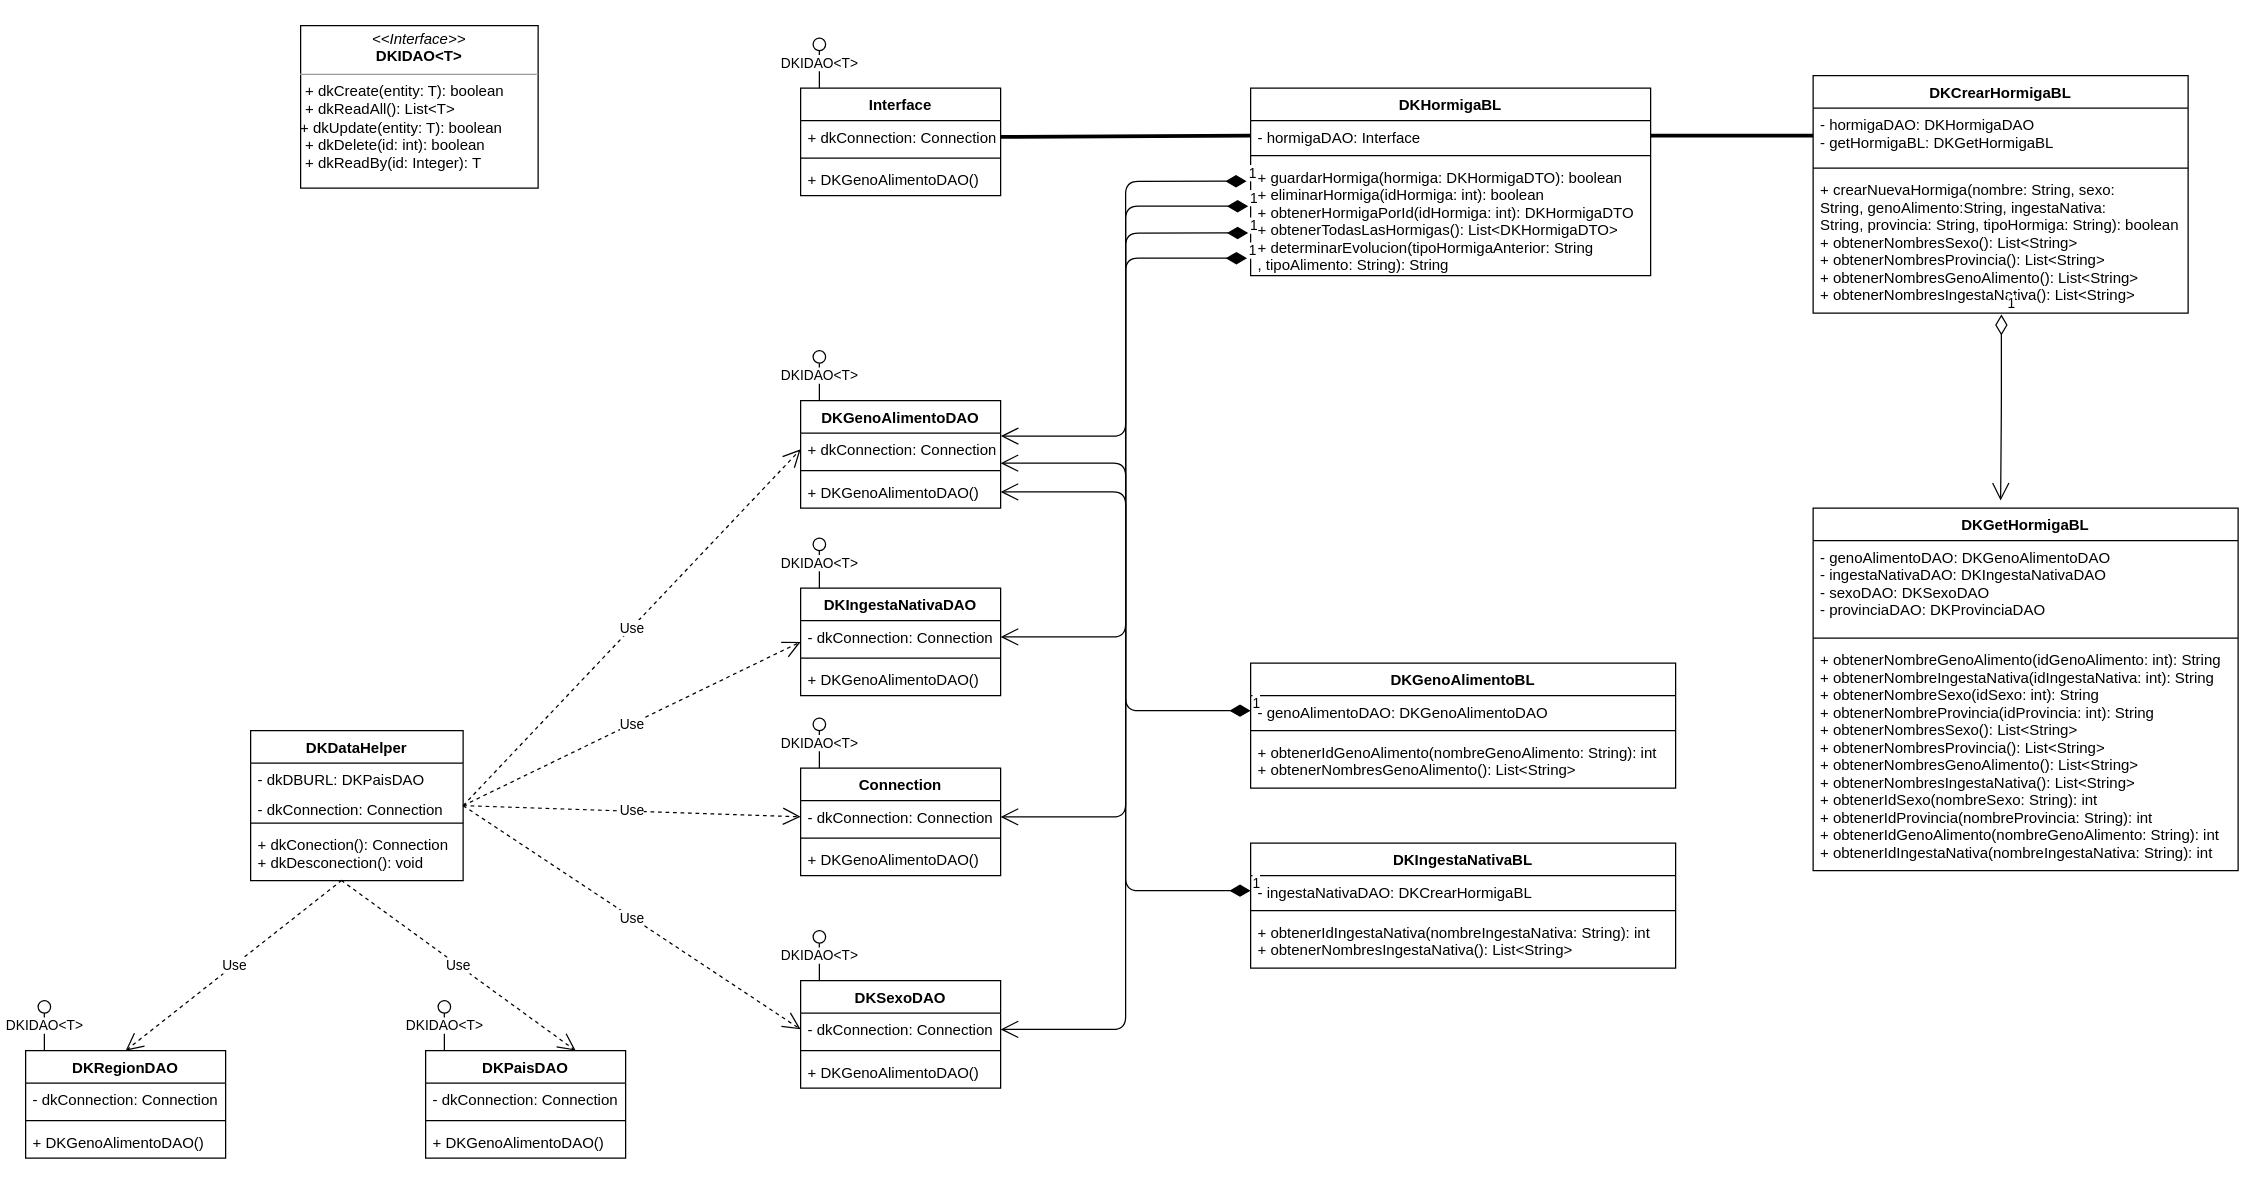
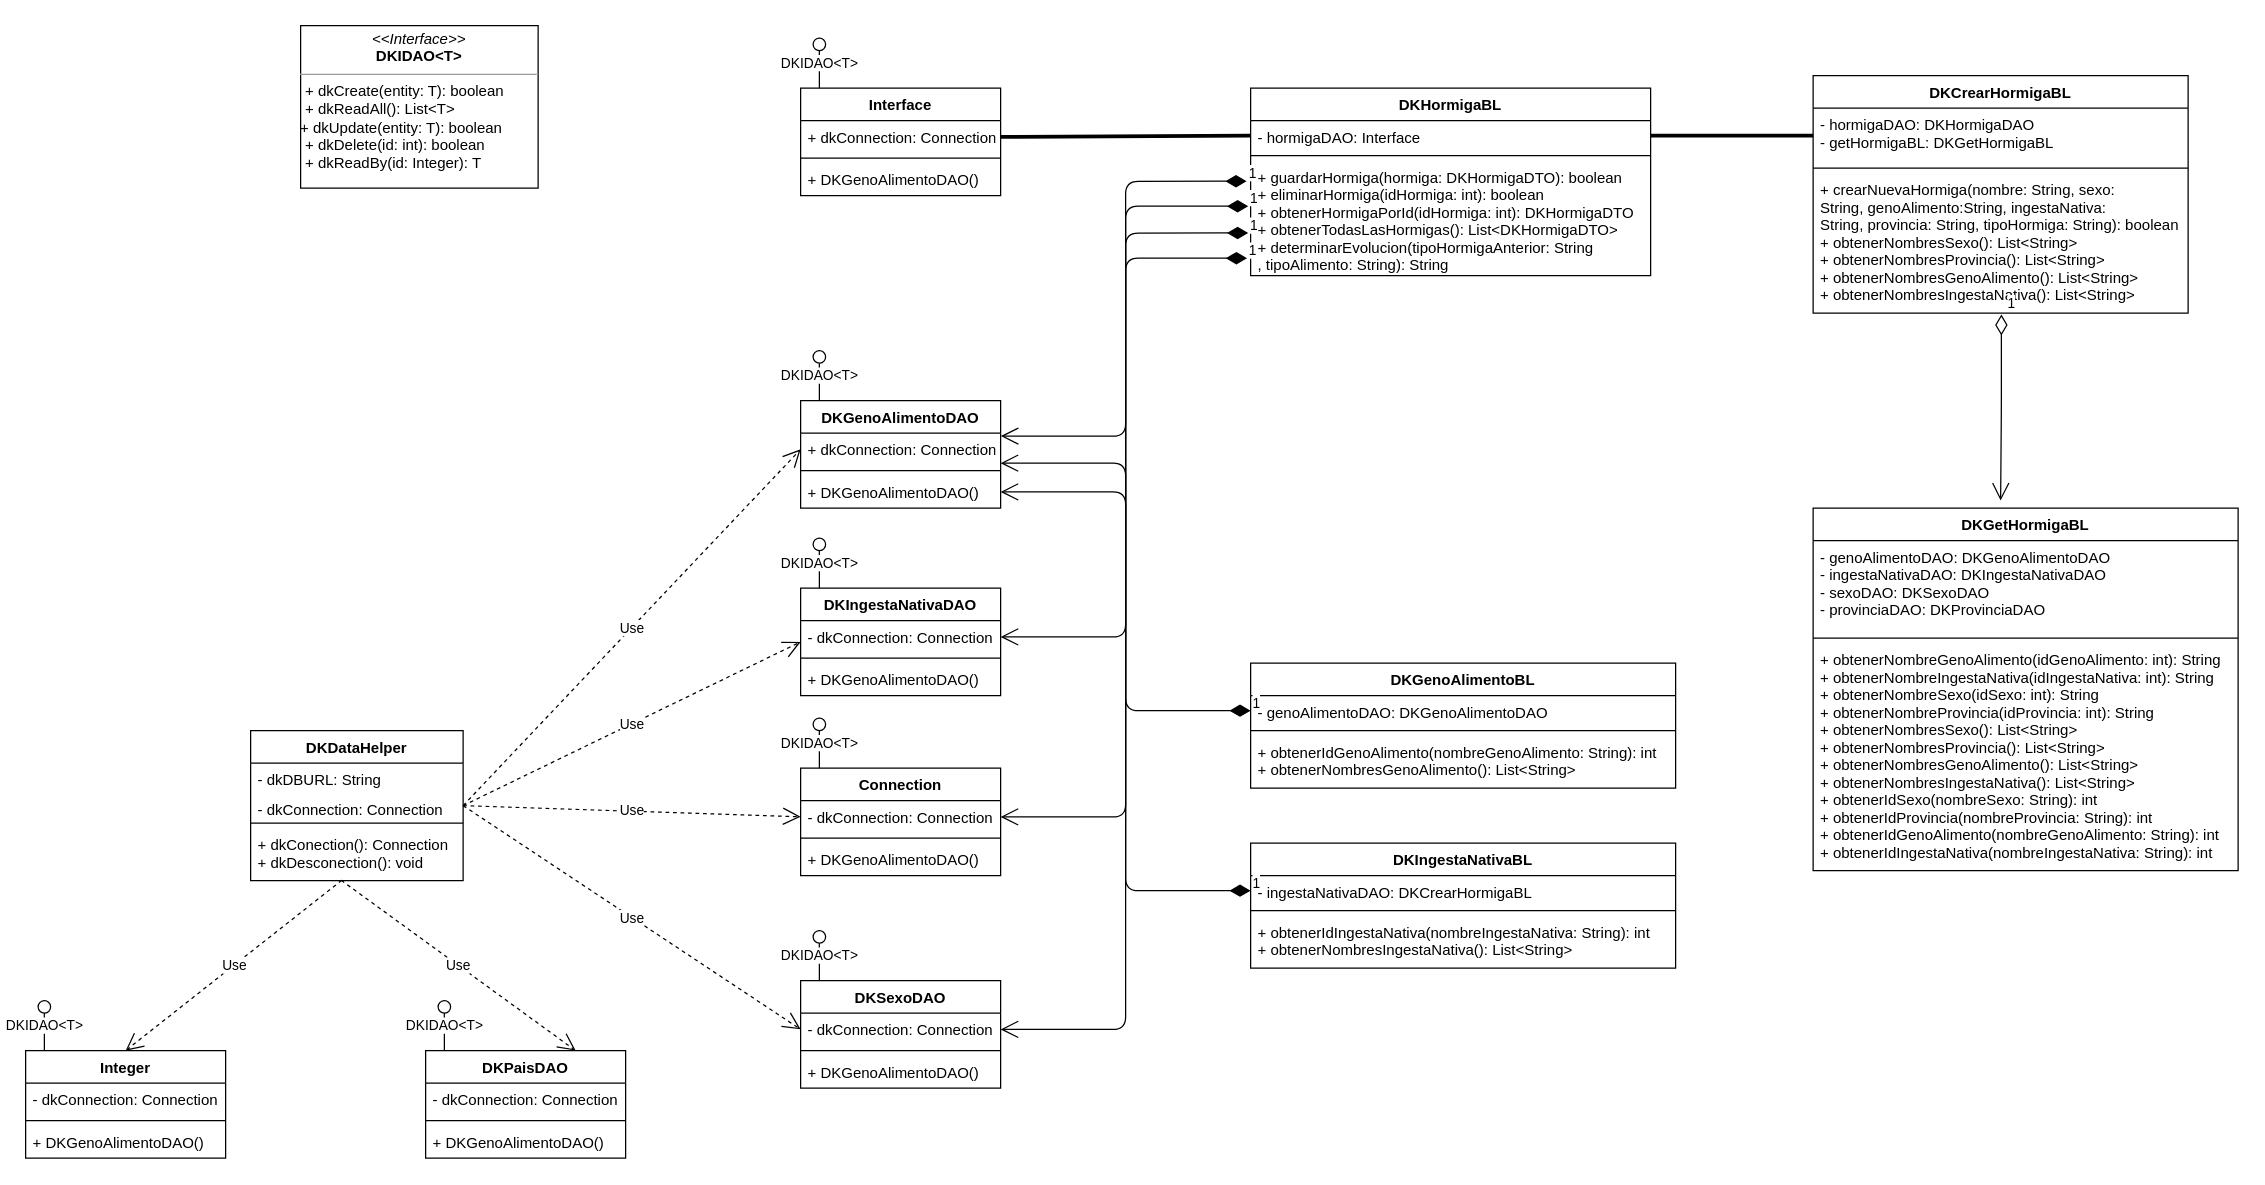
node "- dkDBURL: DKPaisDAO": label "- dkDBURL: DKPaisDAO" -> "- dkDBURL: String"
node "DKRegionDAO": label "DKRegionDAO" -> "Integer"
